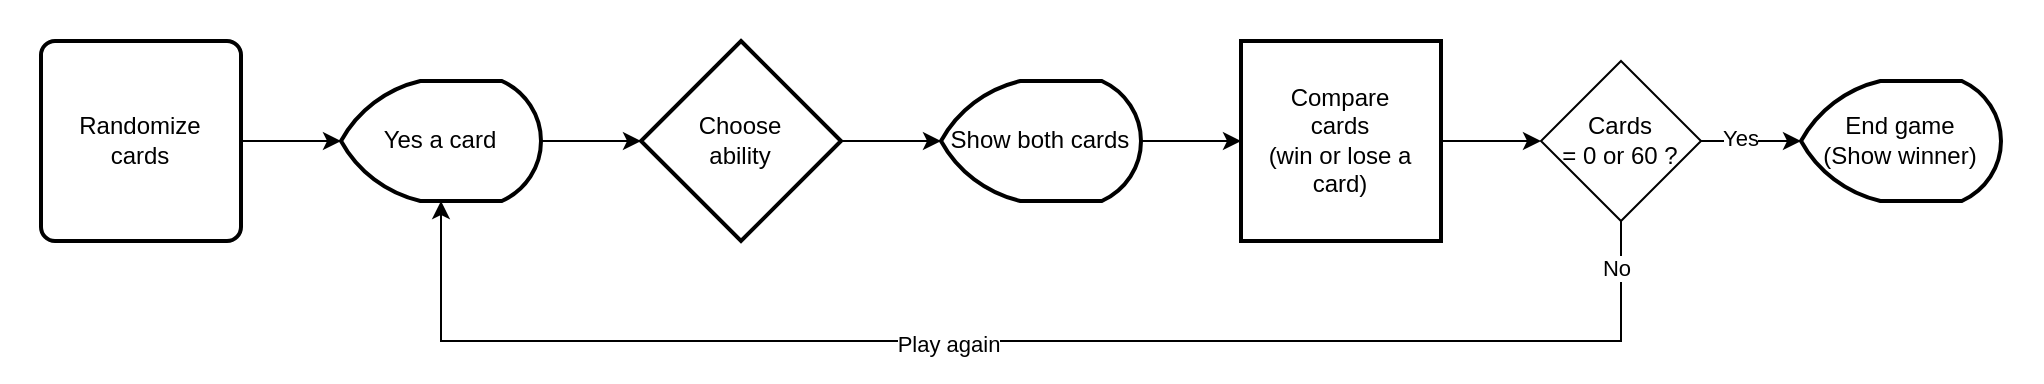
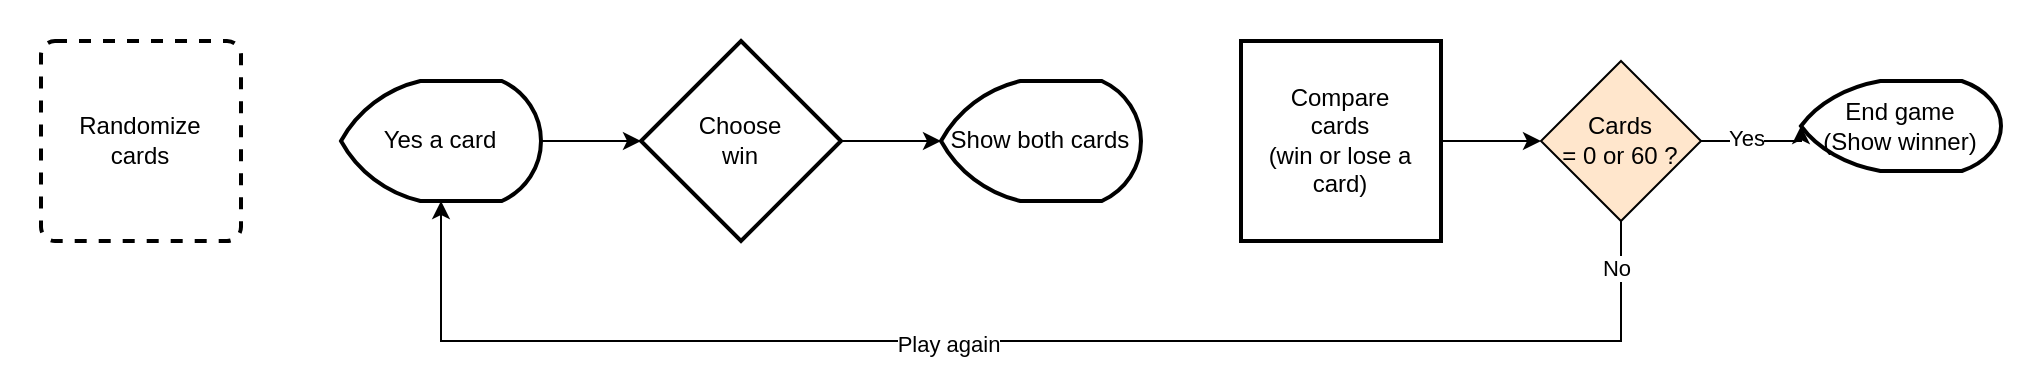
node "Randomize cards": style solid -> dashed
edge "Randomize cards" -> "Yes a card": removed
node "Choose ability": label "Choose ability" -> "Choose win"
edge "Show both cards" -> "Compare cards (win or lose a card)": removed
node "Cards = 0 or 60 ?": fillcolor #ffffff -> #ffe6cc
node "End game (Show winner)": size 200x120 -> 200x90
